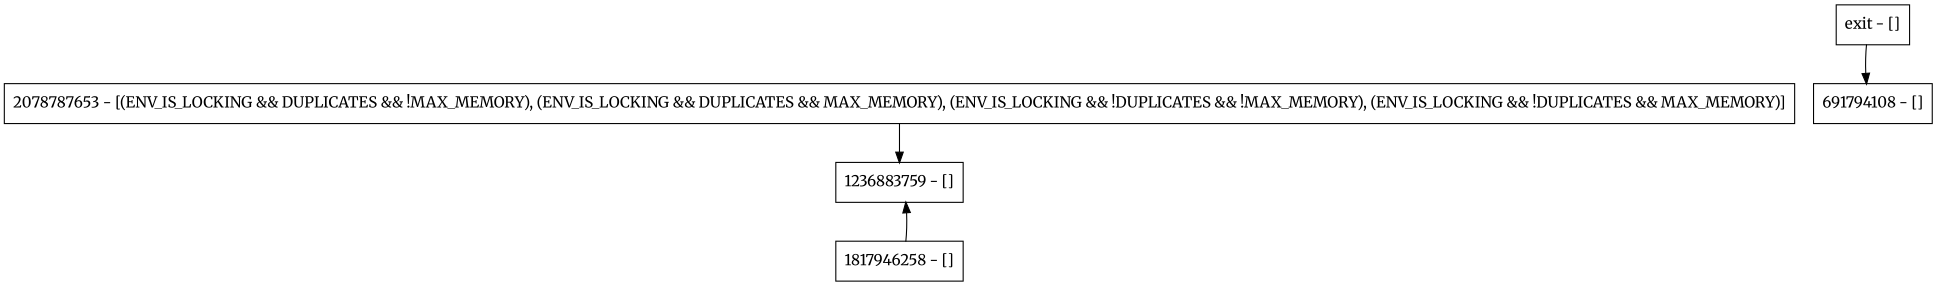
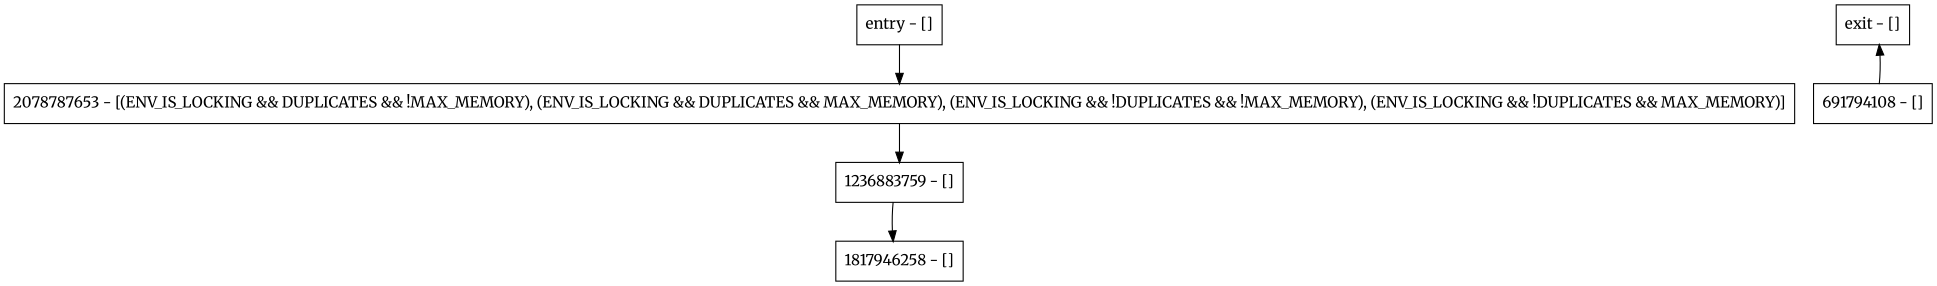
node "entry - []": added
edge "exit - []" -> "691794108 - []": reversed
edge "1817946258 - []" -> "1236883759 - []": reversed
